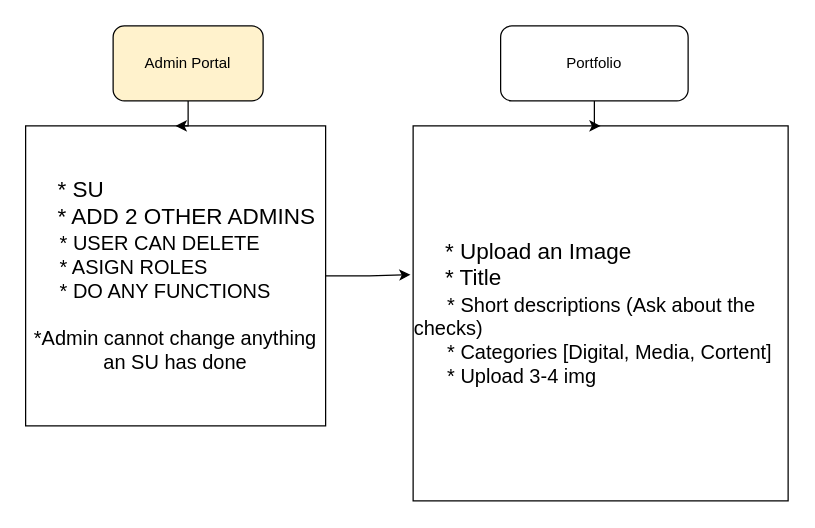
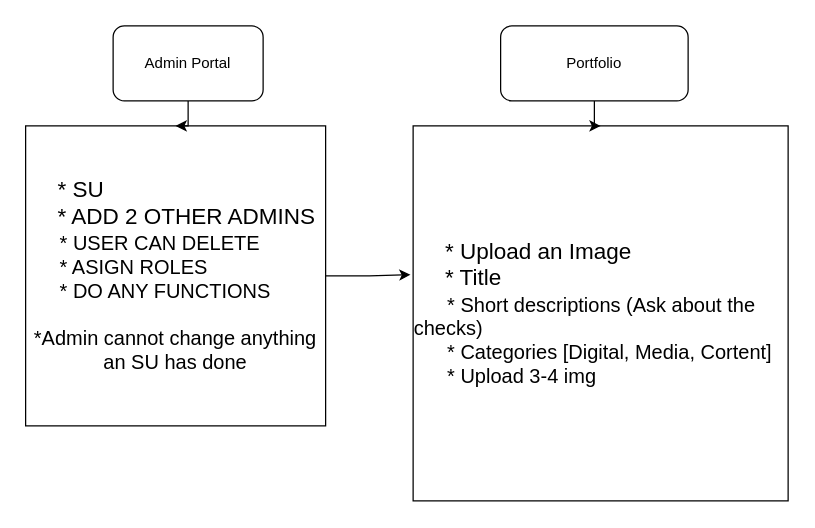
node "Admin Portal": fillcolor #fff2cc -> #ffffff
